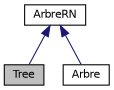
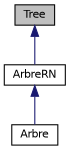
edge "Tree" -> "ArbreRN": reversed
